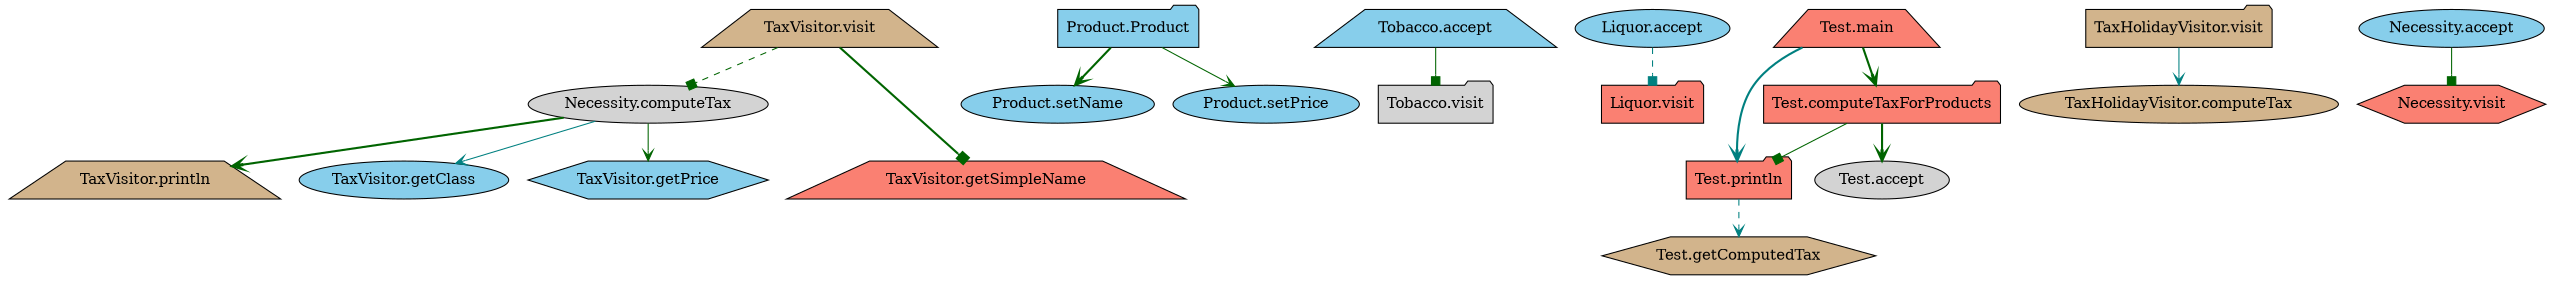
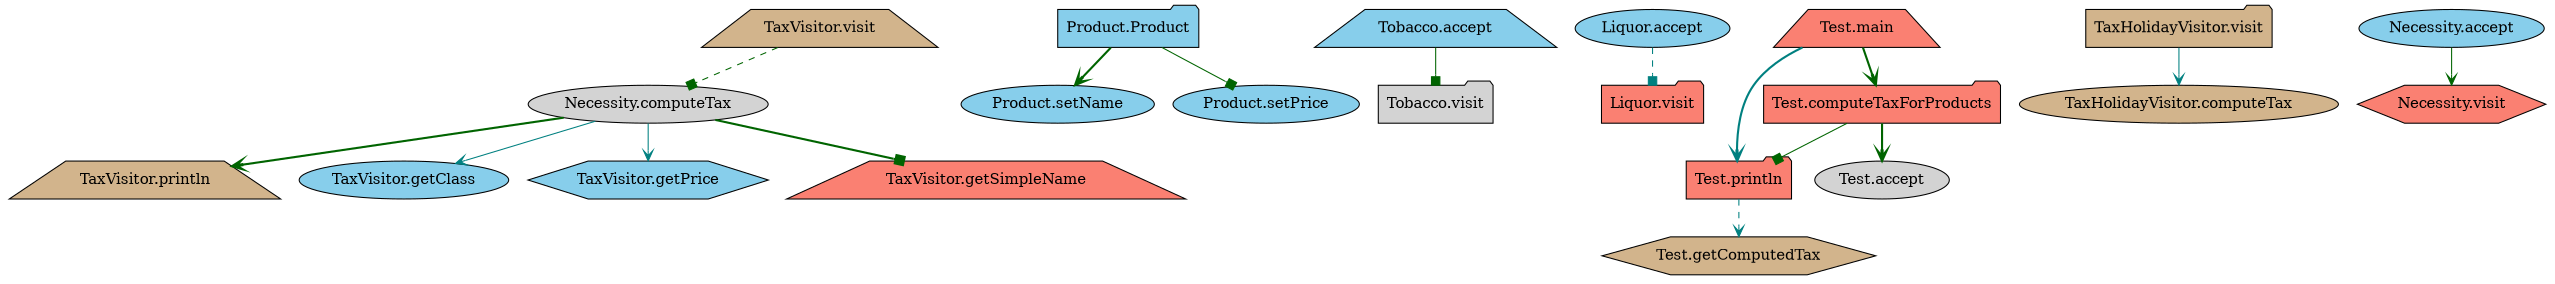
edge "Necessity.accept" -> "Necessity.visit": arrowhead box -> vee
edge "Product.Product" -> "Product.setPrice": arrowhead vee -> box
edge "TaxVisitor.visit" -> "TaxVisitor.getSimpleName": now "Necessity.computeTax" -> "TaxVisitor.getSimpleName"
edge "Necessity.computeTax" -> "TaxVisitor.getPrice": color darkgreen -> teal
